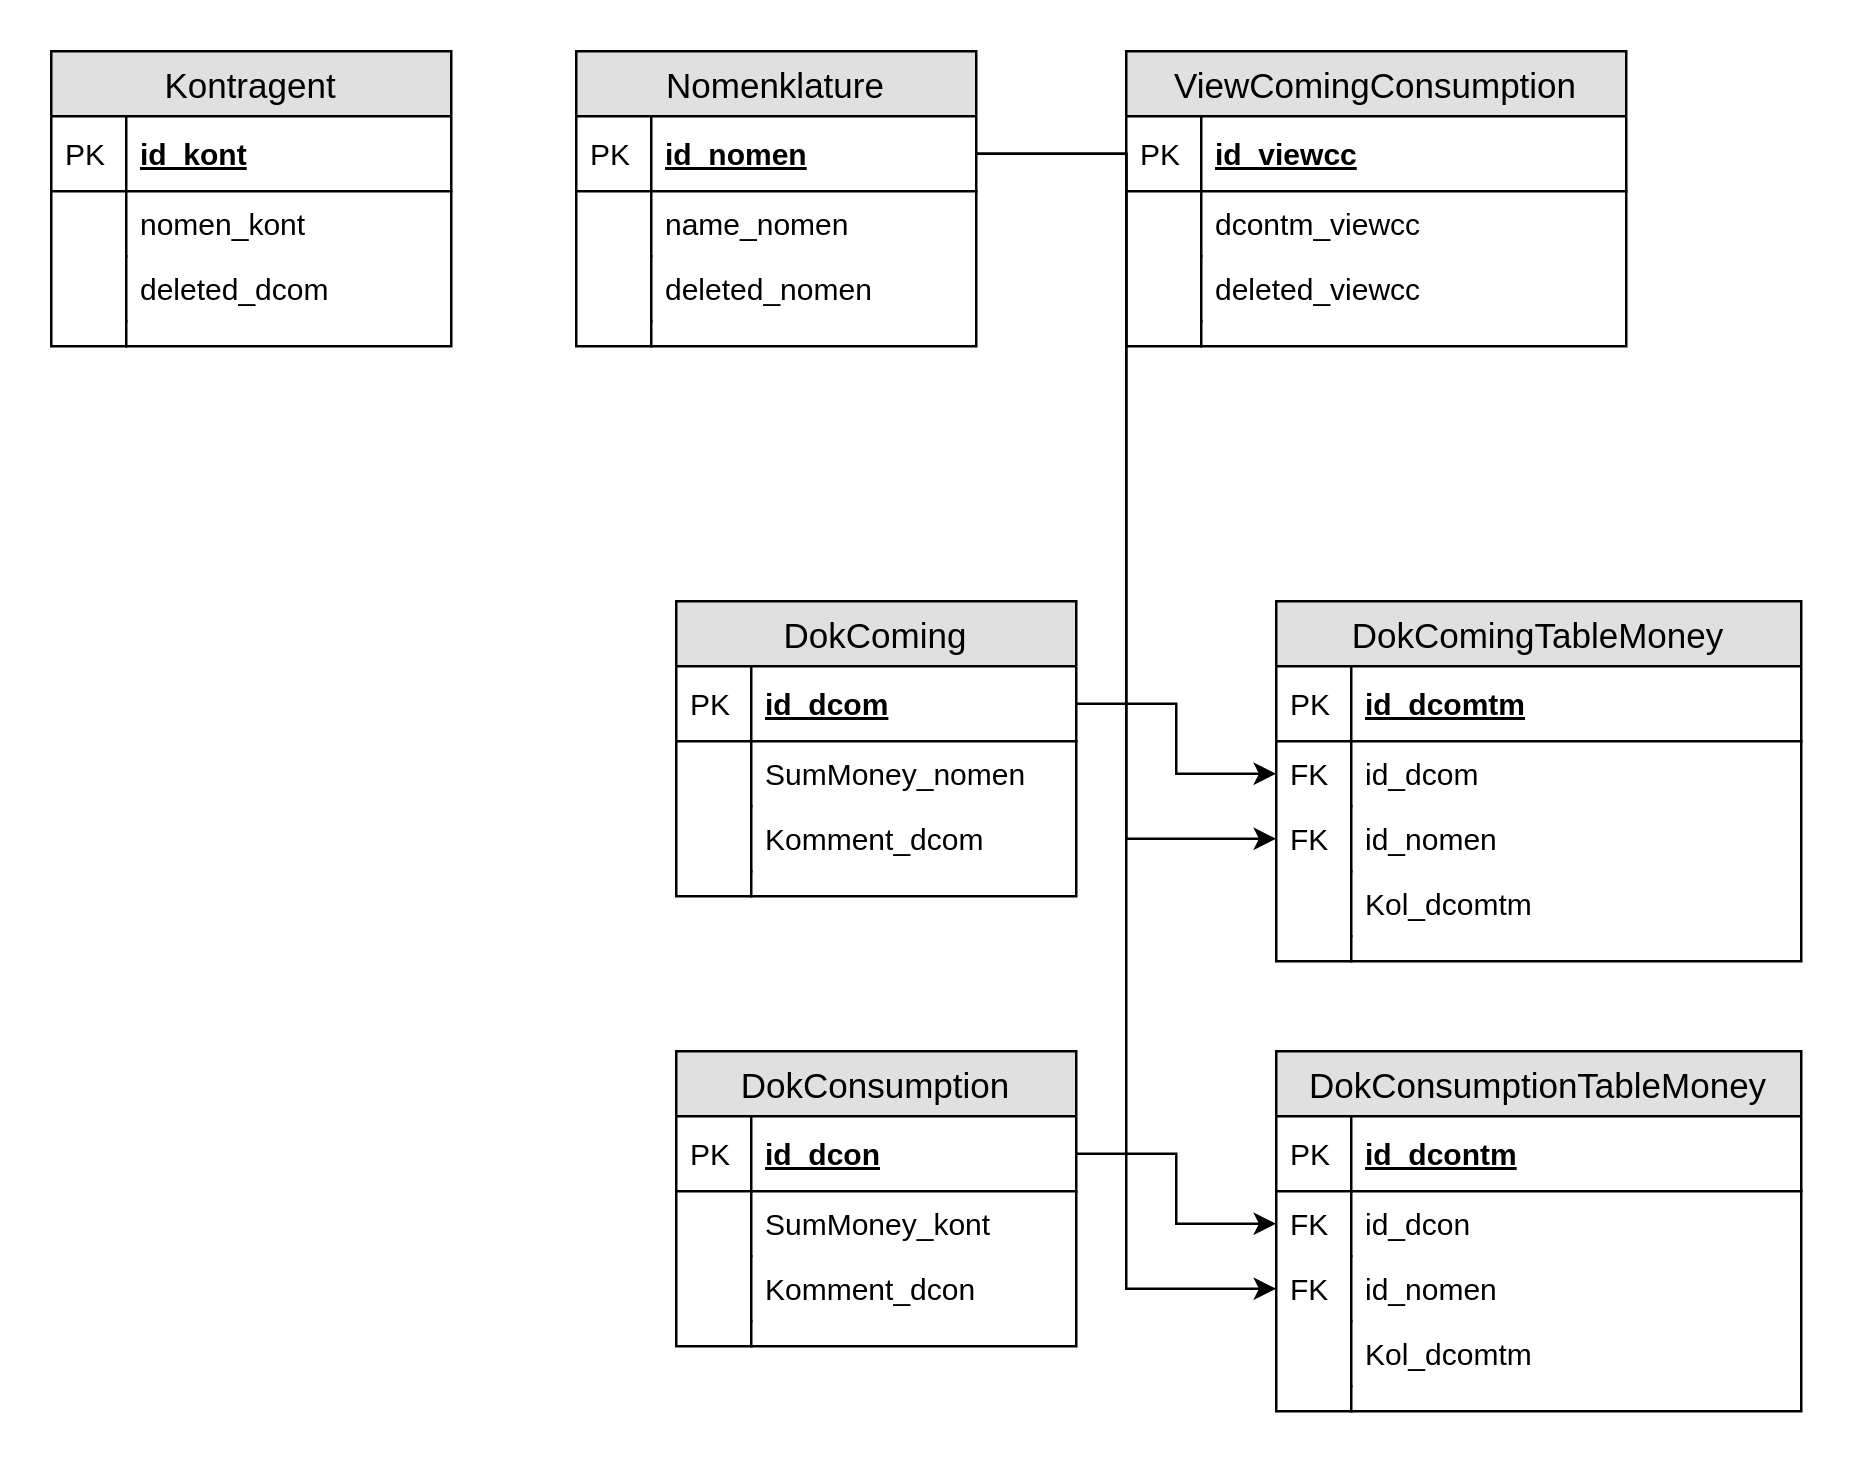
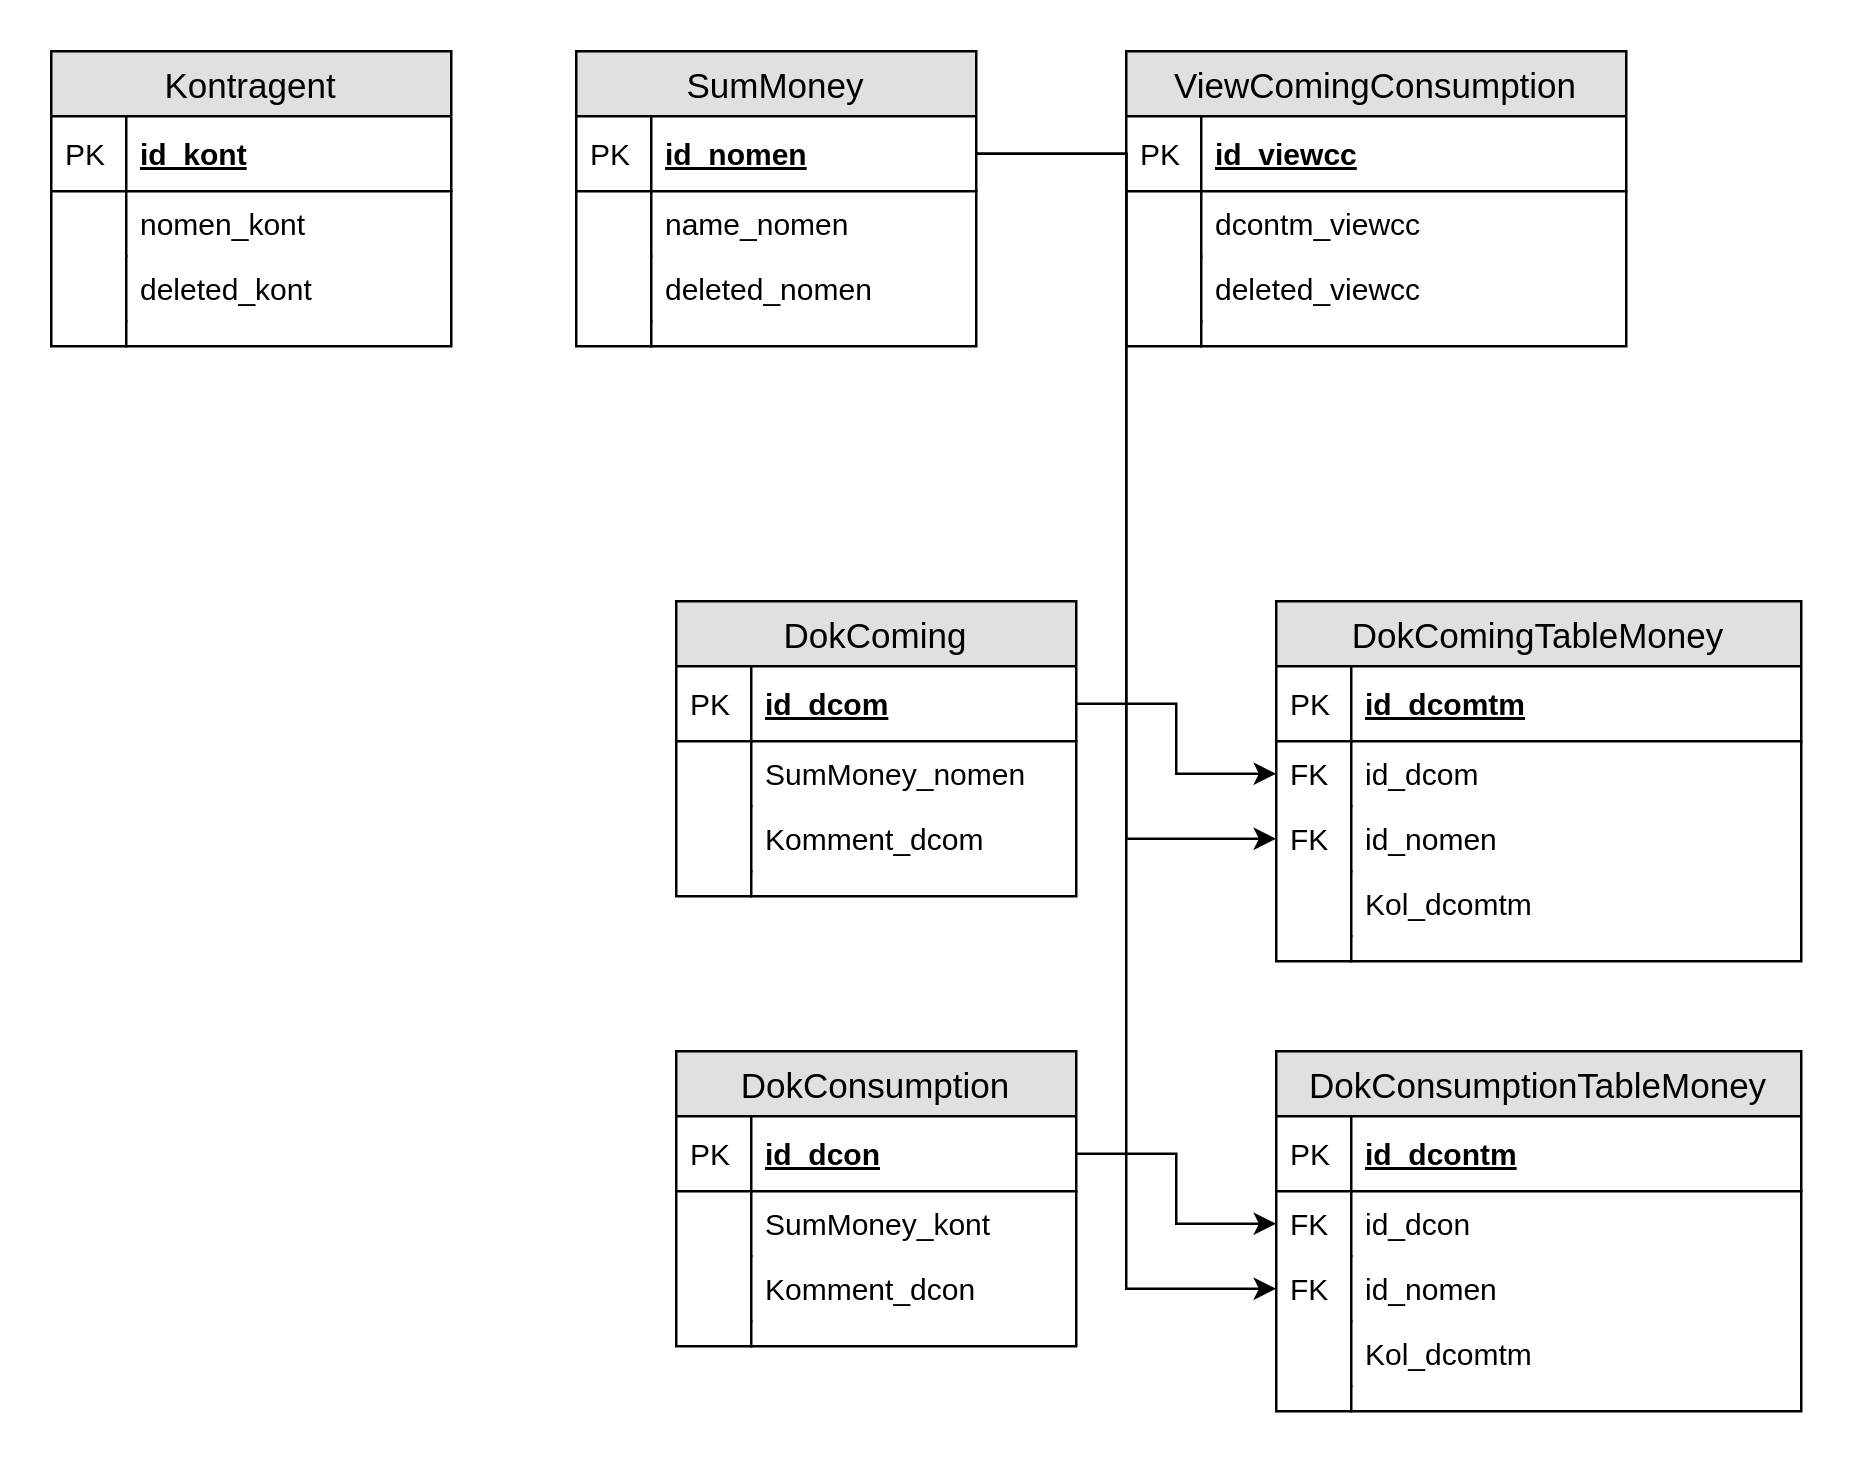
node "Nomenklature": label "Nomenklature" -> "SumMoney"
node "deleted_dcom": label "deleted_dcom" -> "deleted_kont"
